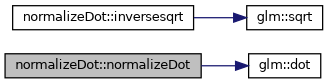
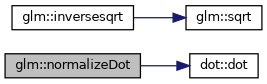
node "normalizeDot::inversesqrt": label "normalizeDot::inversesqrt" -> "glm::inversesqrt"
node "normalizeDot::normalizeDot": label "normalizeDot::normalizeDot" -> "glm::normalizeDot"
node "glm::dot": label "glm::dot" -> "dot::dot"
